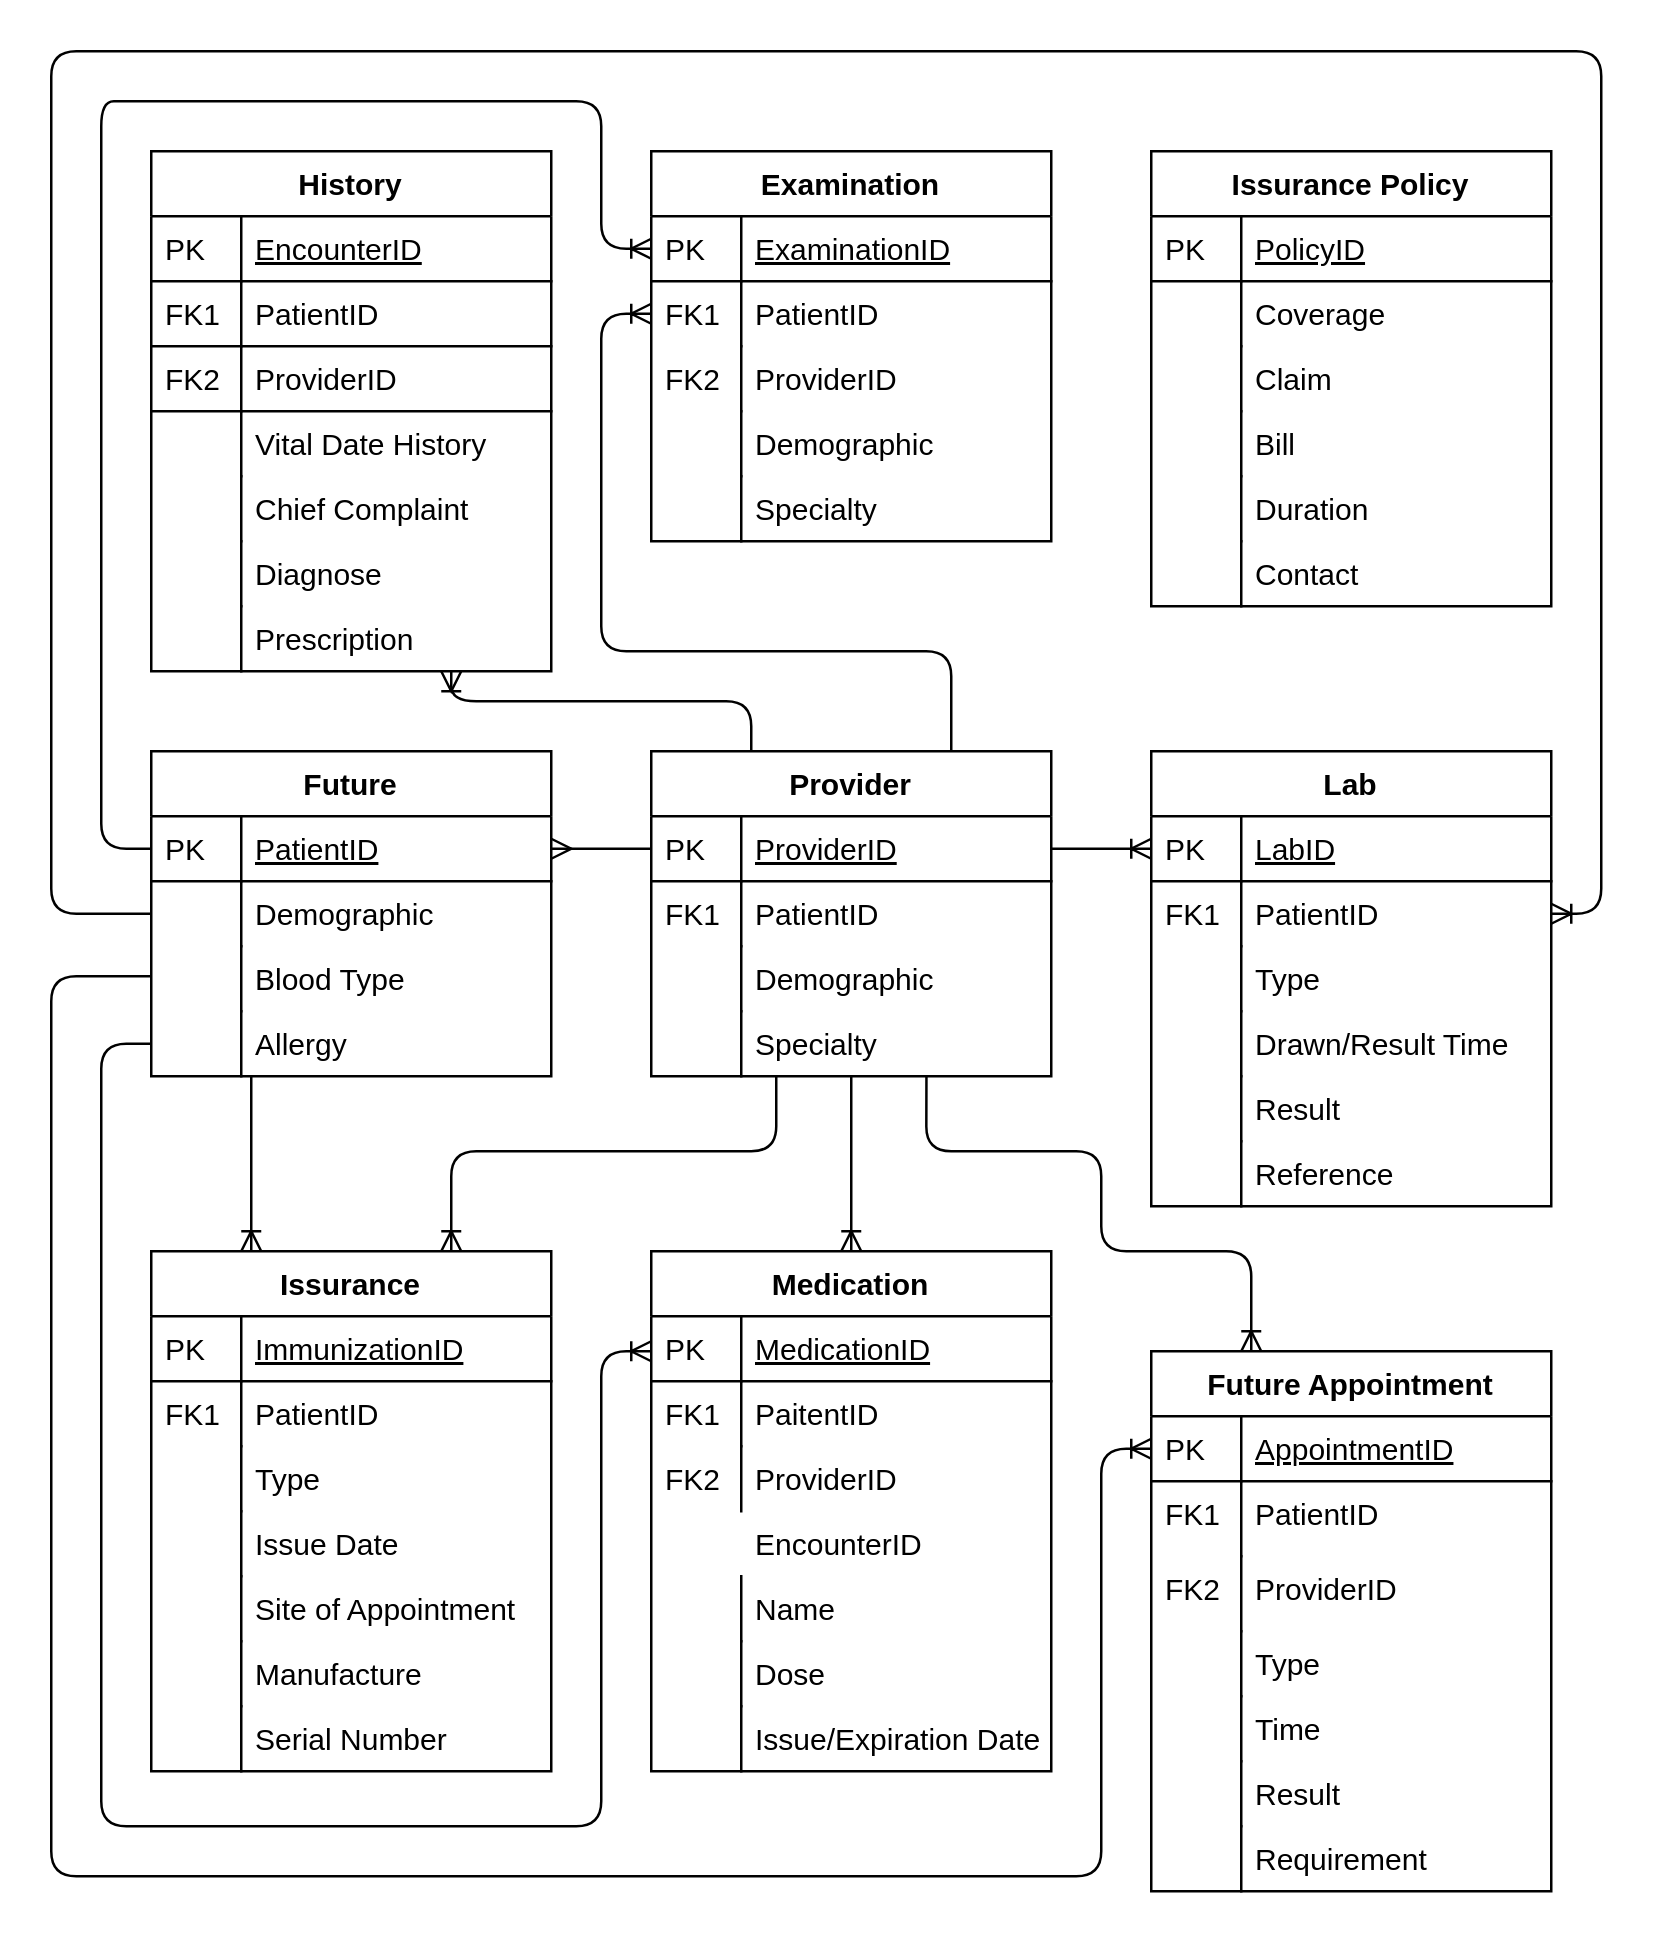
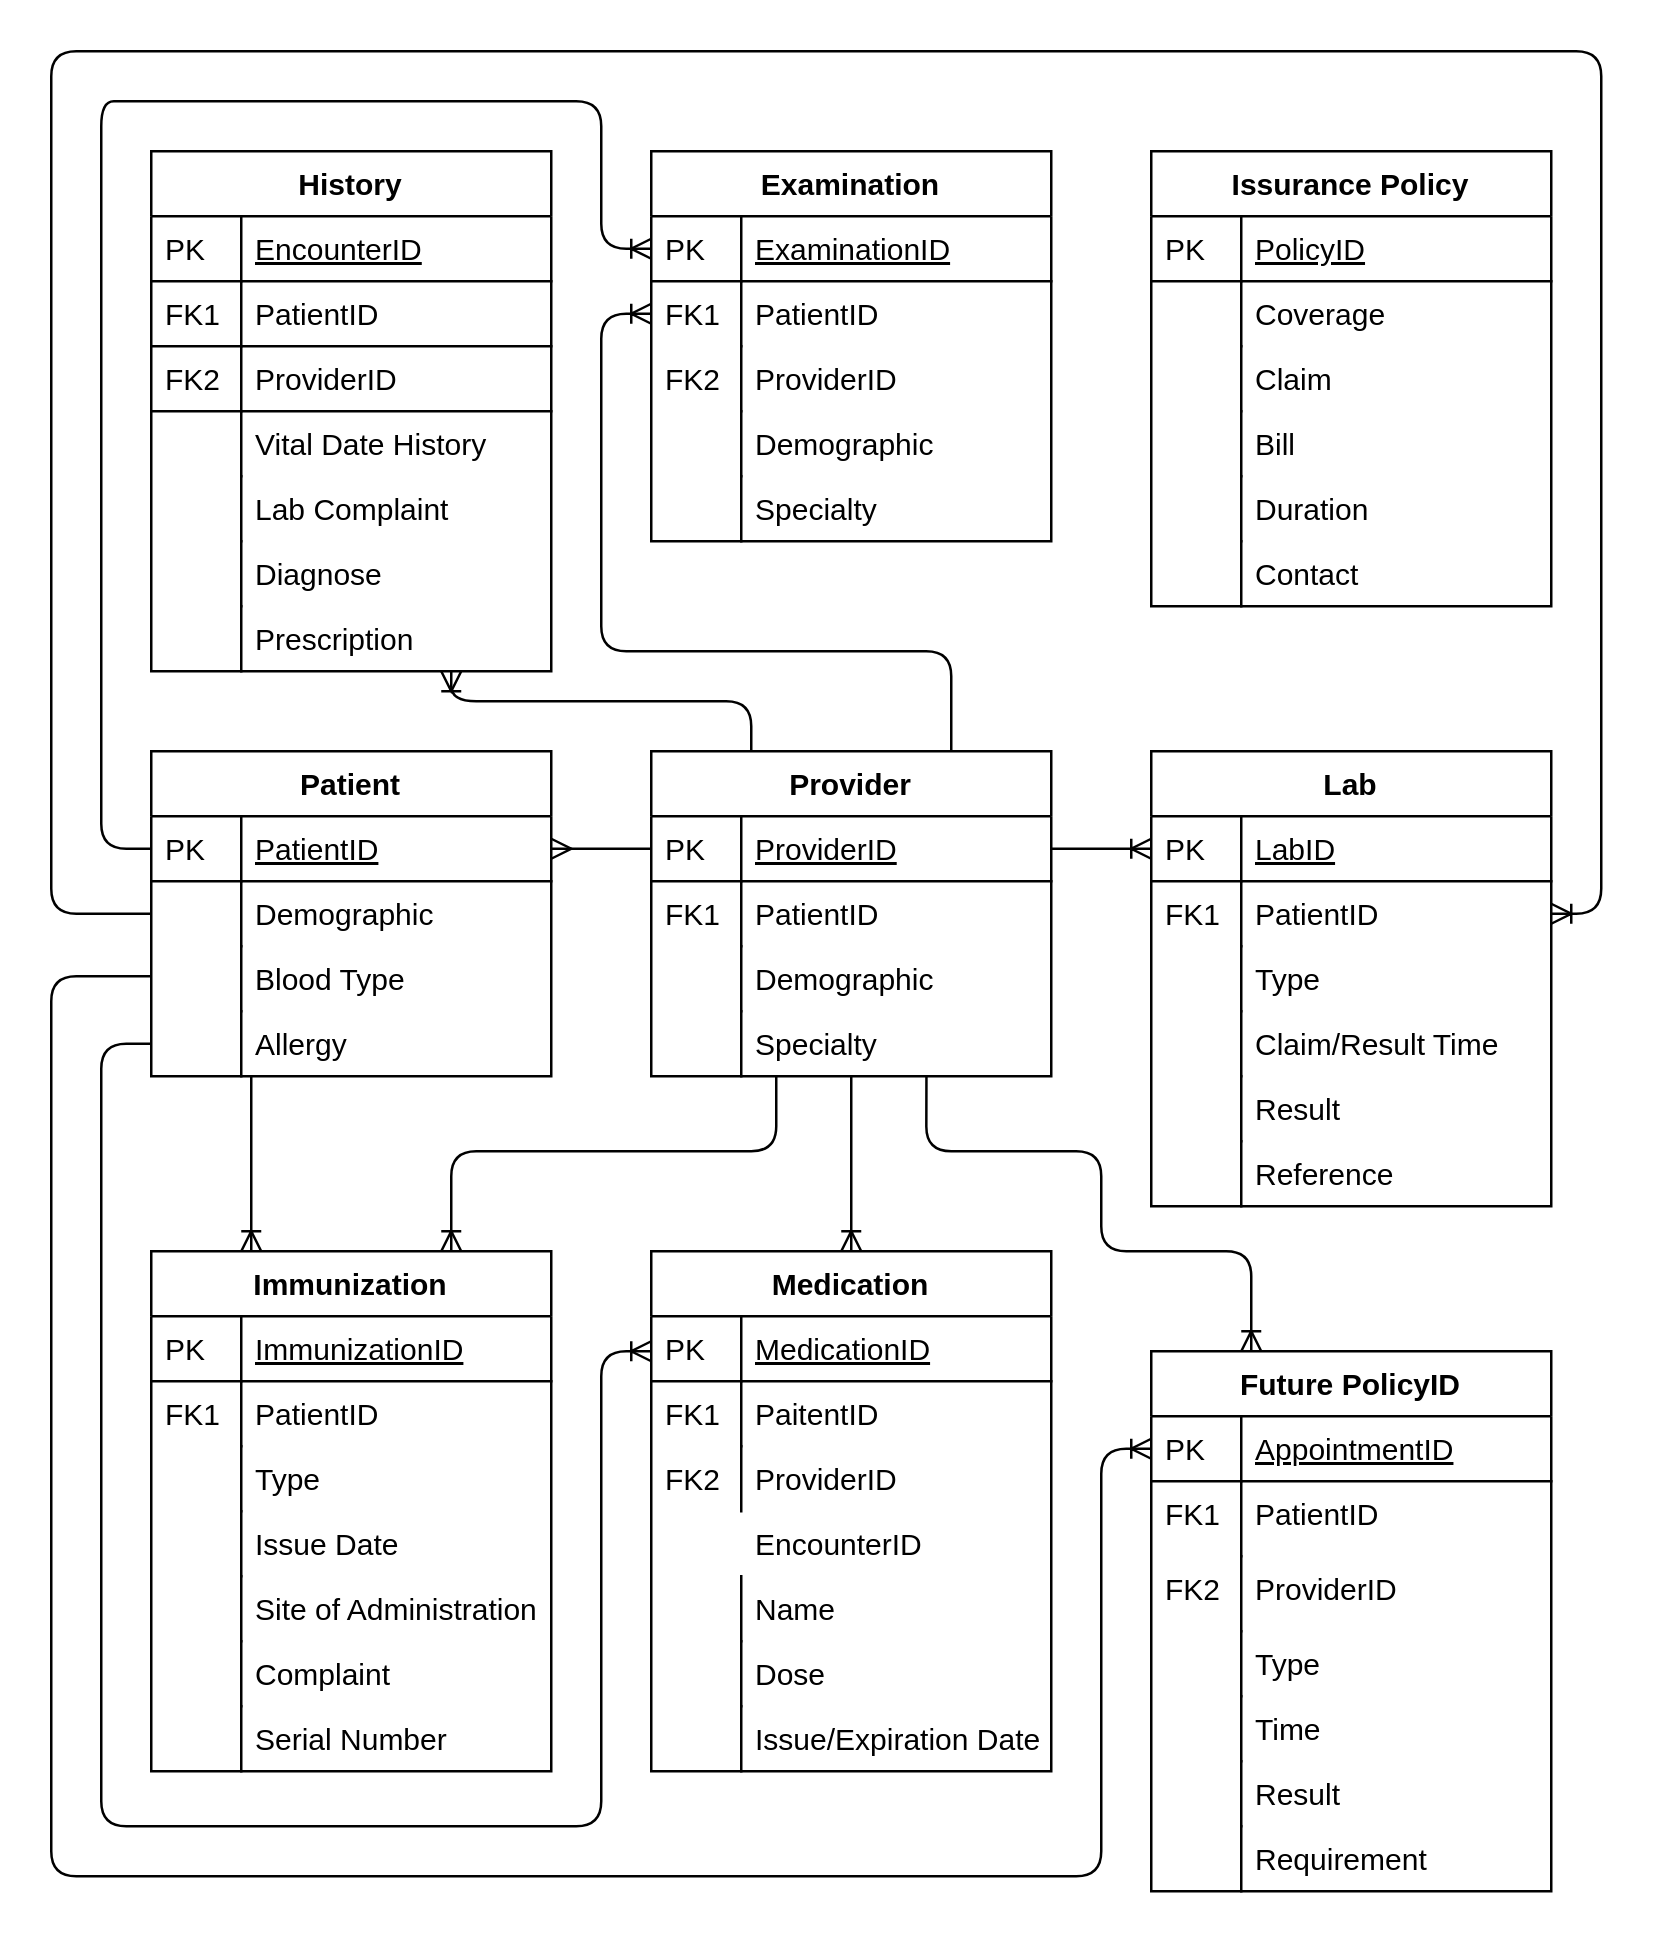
node "Chief Complaint": label "Chief Complaint" -> "Lab Complaint"
node "Future": label "Future" -> "Patient"
node "Drawn/Result Time": label "Drawn/Result Time" -> "Claim/Result Time"
node "Issurance": label "Issurance" -> "Immunization"
node "Future Appointment": label "Future Appointment" -> "Future PolicyID"
node "Site of Appointment": label "Site of Appointment" -> "Site of Administration"
node "Manufacture": label "Manufacture" -> "Complaint"
